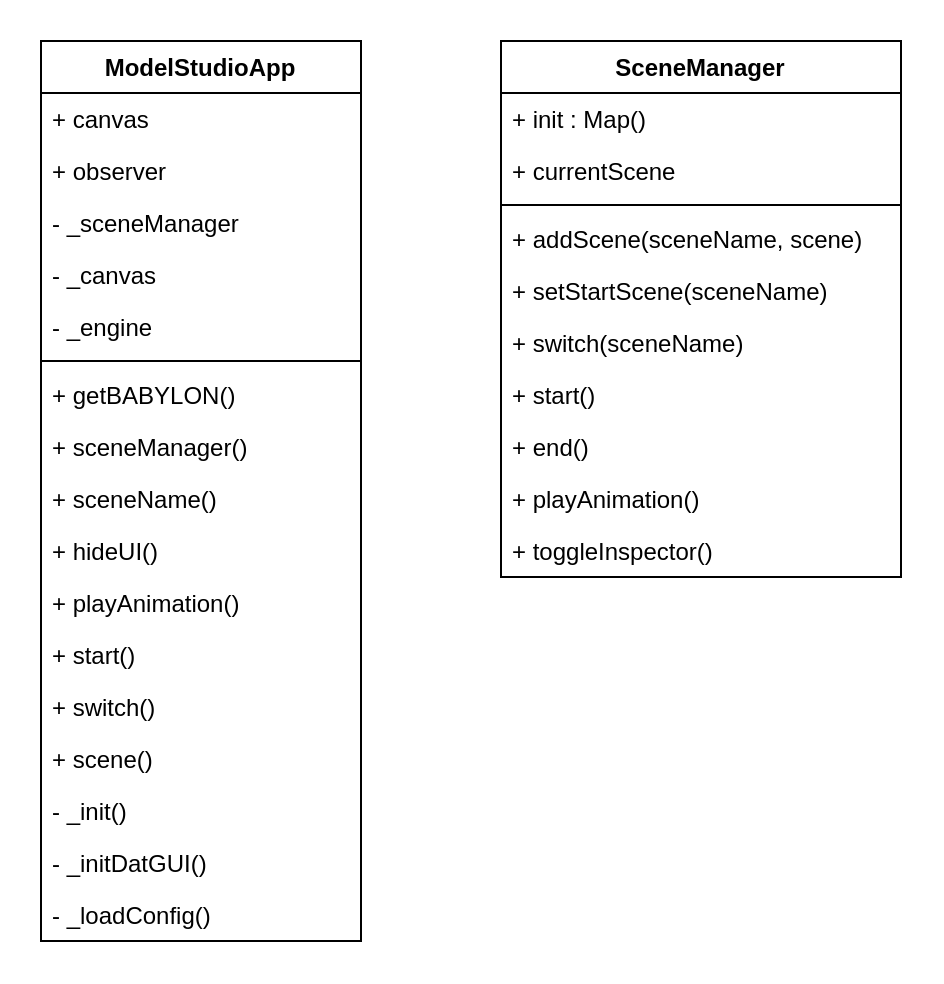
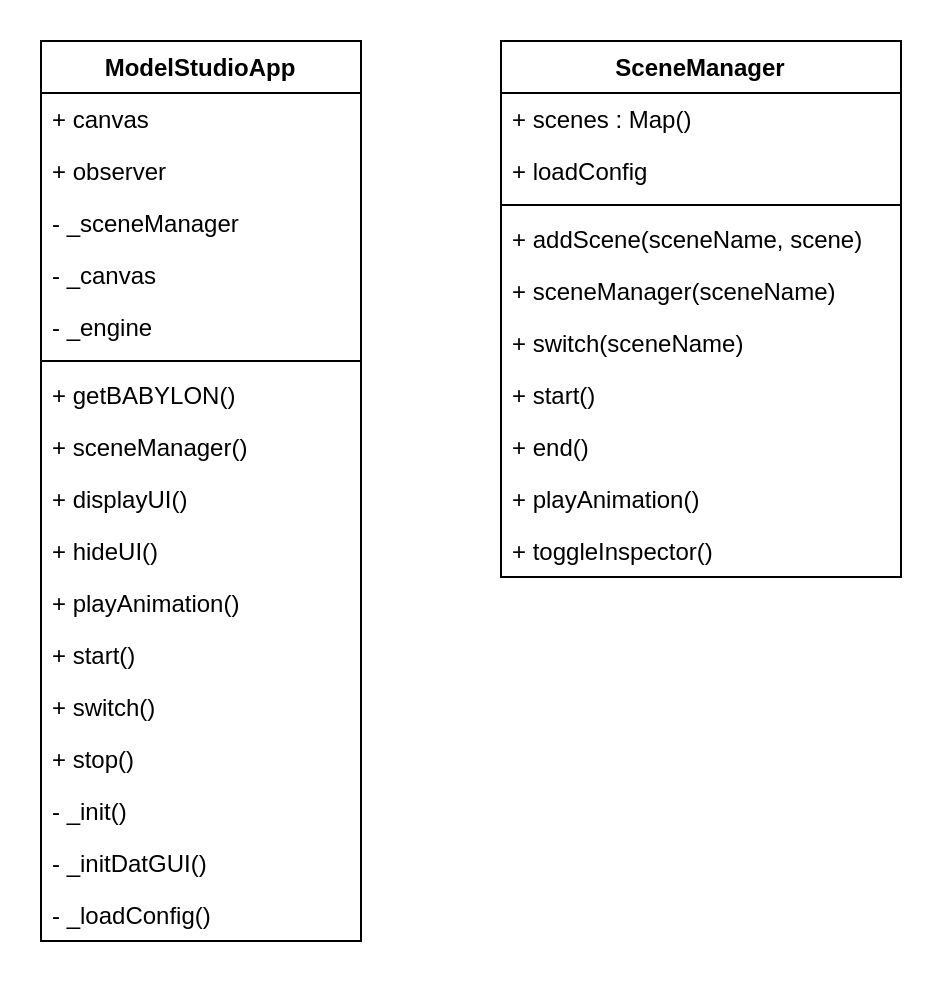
node "+ init : Map()": label "+ init : Map()" -> "+ scenes : Map()"
node "+ currentScene": label "+ currentScene" -> "+ loadConfig"
node "+ setStartScene(sceneName)": label "+ setStartScene(sceneName)" -> "+ sceneManager(sceneName)"
node "+ sceneName()": label "+ sceneName()" -> "+ displayUI()"
node "+ scene()": label "+ scene()" -> "+ stop()"
